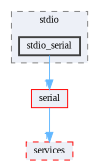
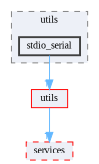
cluster "stdio": label "stdio" -> "utils"
node "serial": label "serial" -> "utils"
